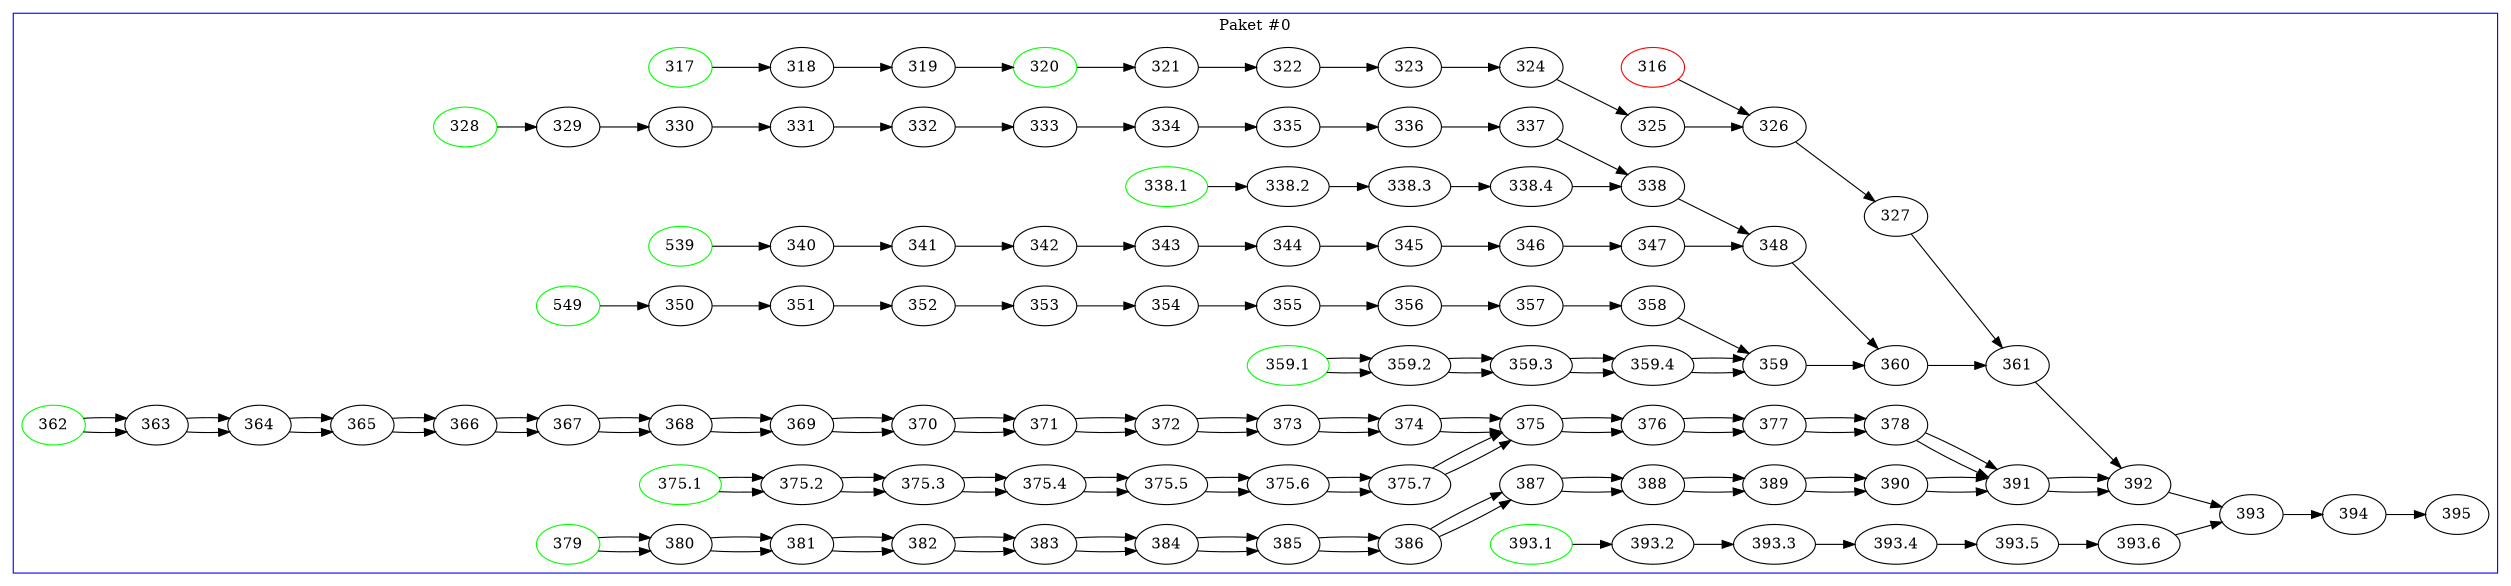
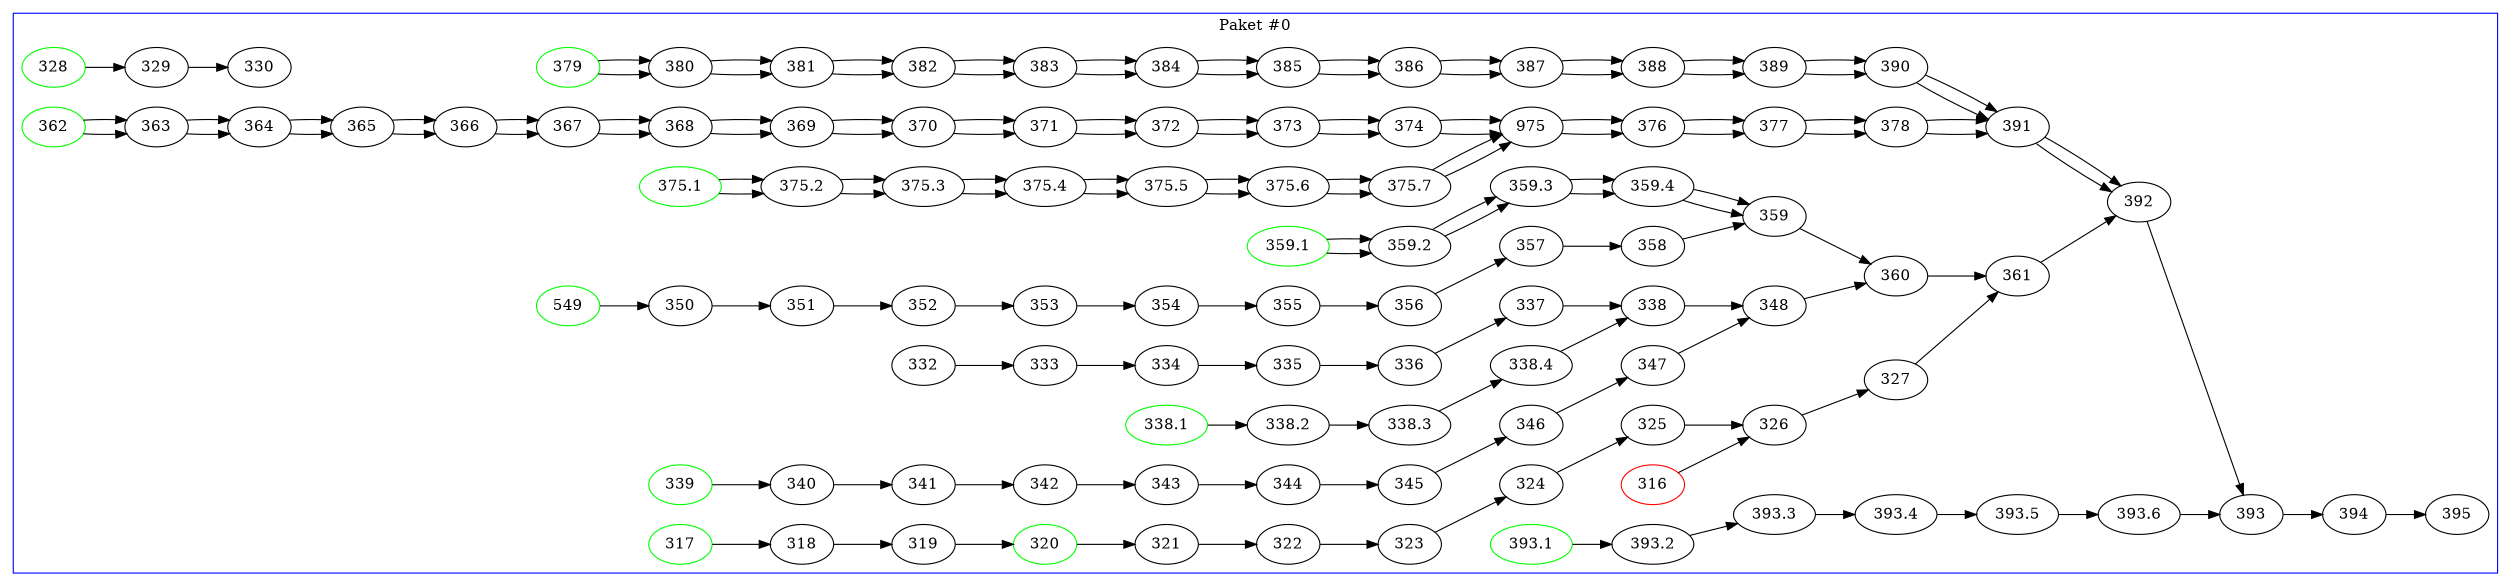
node "331": removed
node "539": label "539" -> "339"
node "375": label "375" -> "975"
